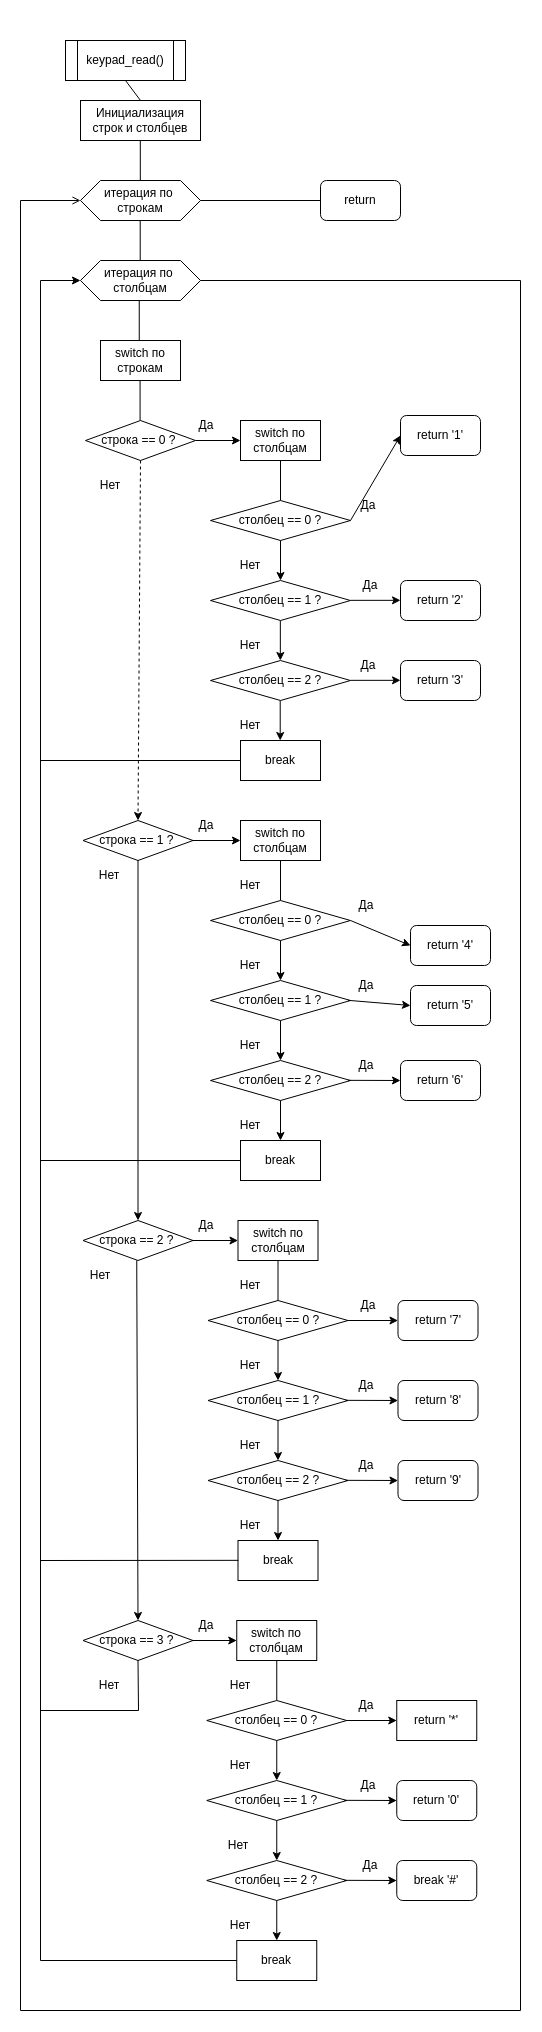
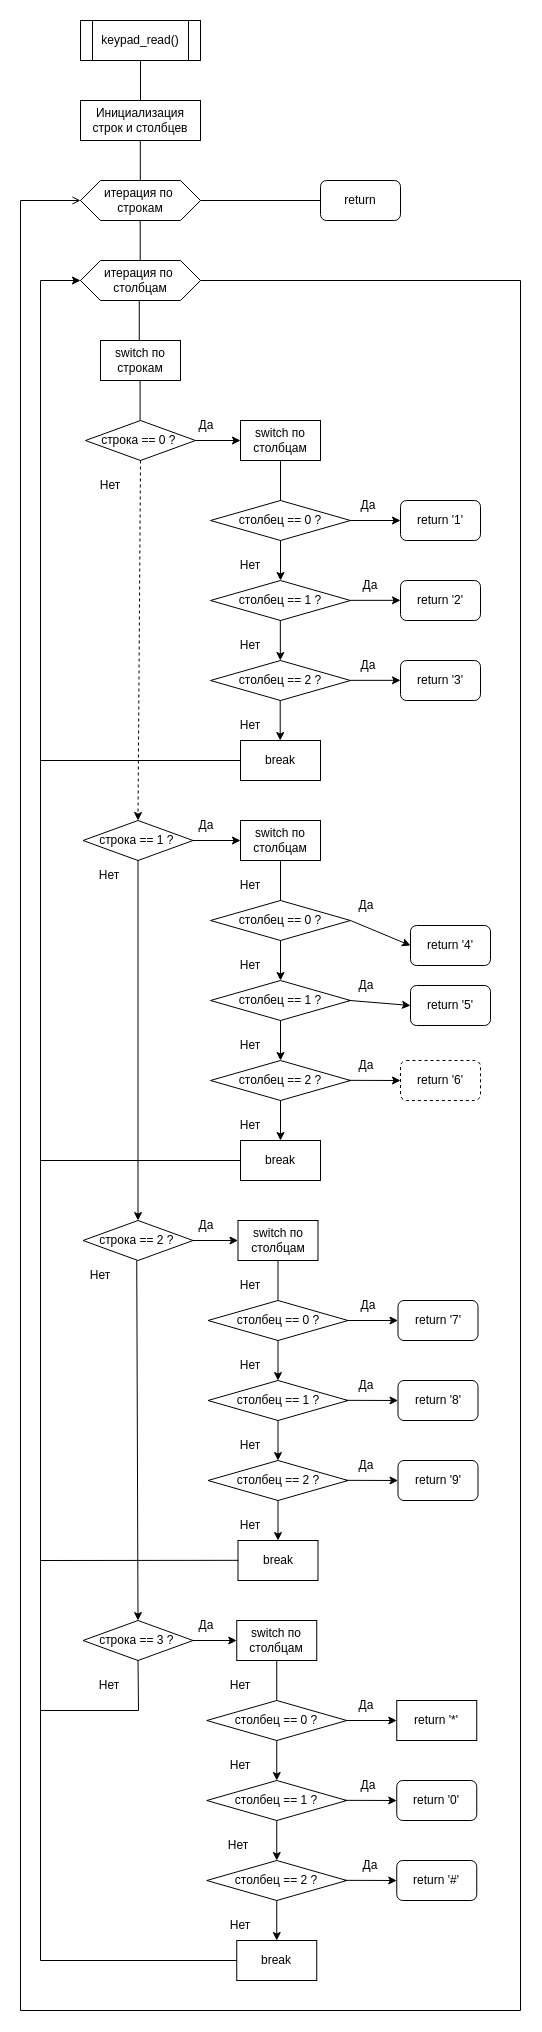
node "keypad_read()": moved (126, 61) -> (141, 41)
node "return '1'": moved (441, 436) -> (441, 521)
node "return '6'": style solid -> dashed
node "break '#'": label "break '#'" -> "return '#'"
